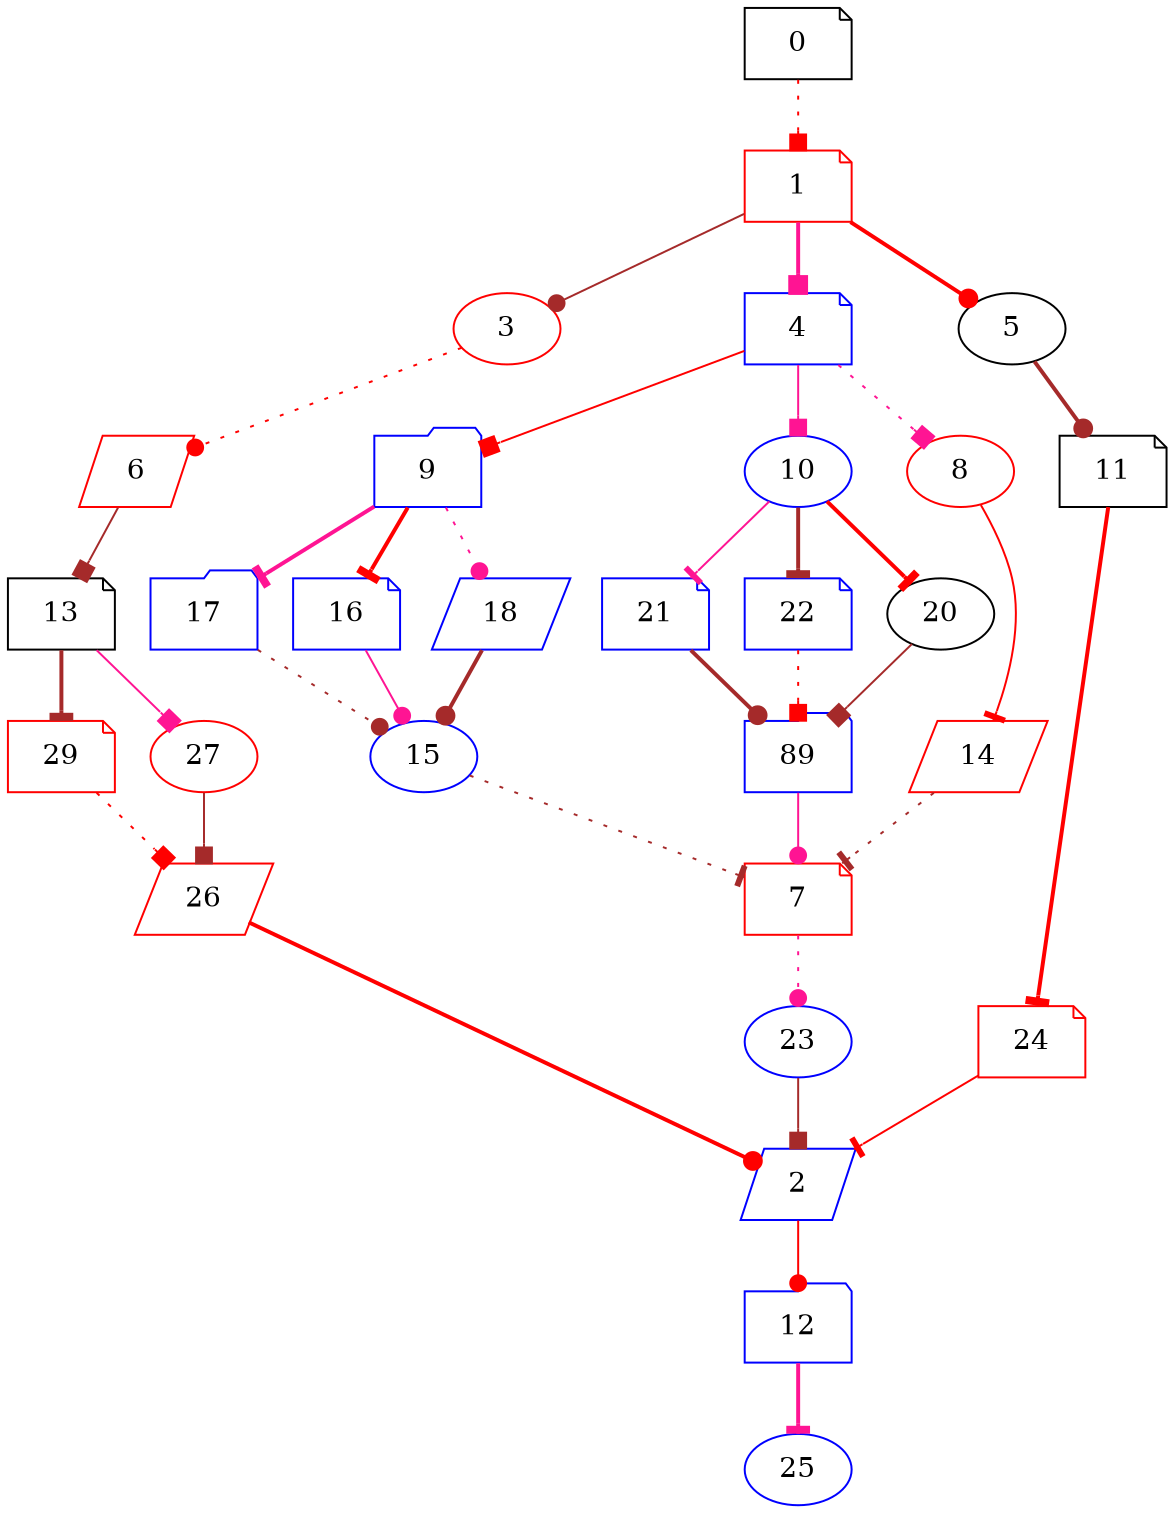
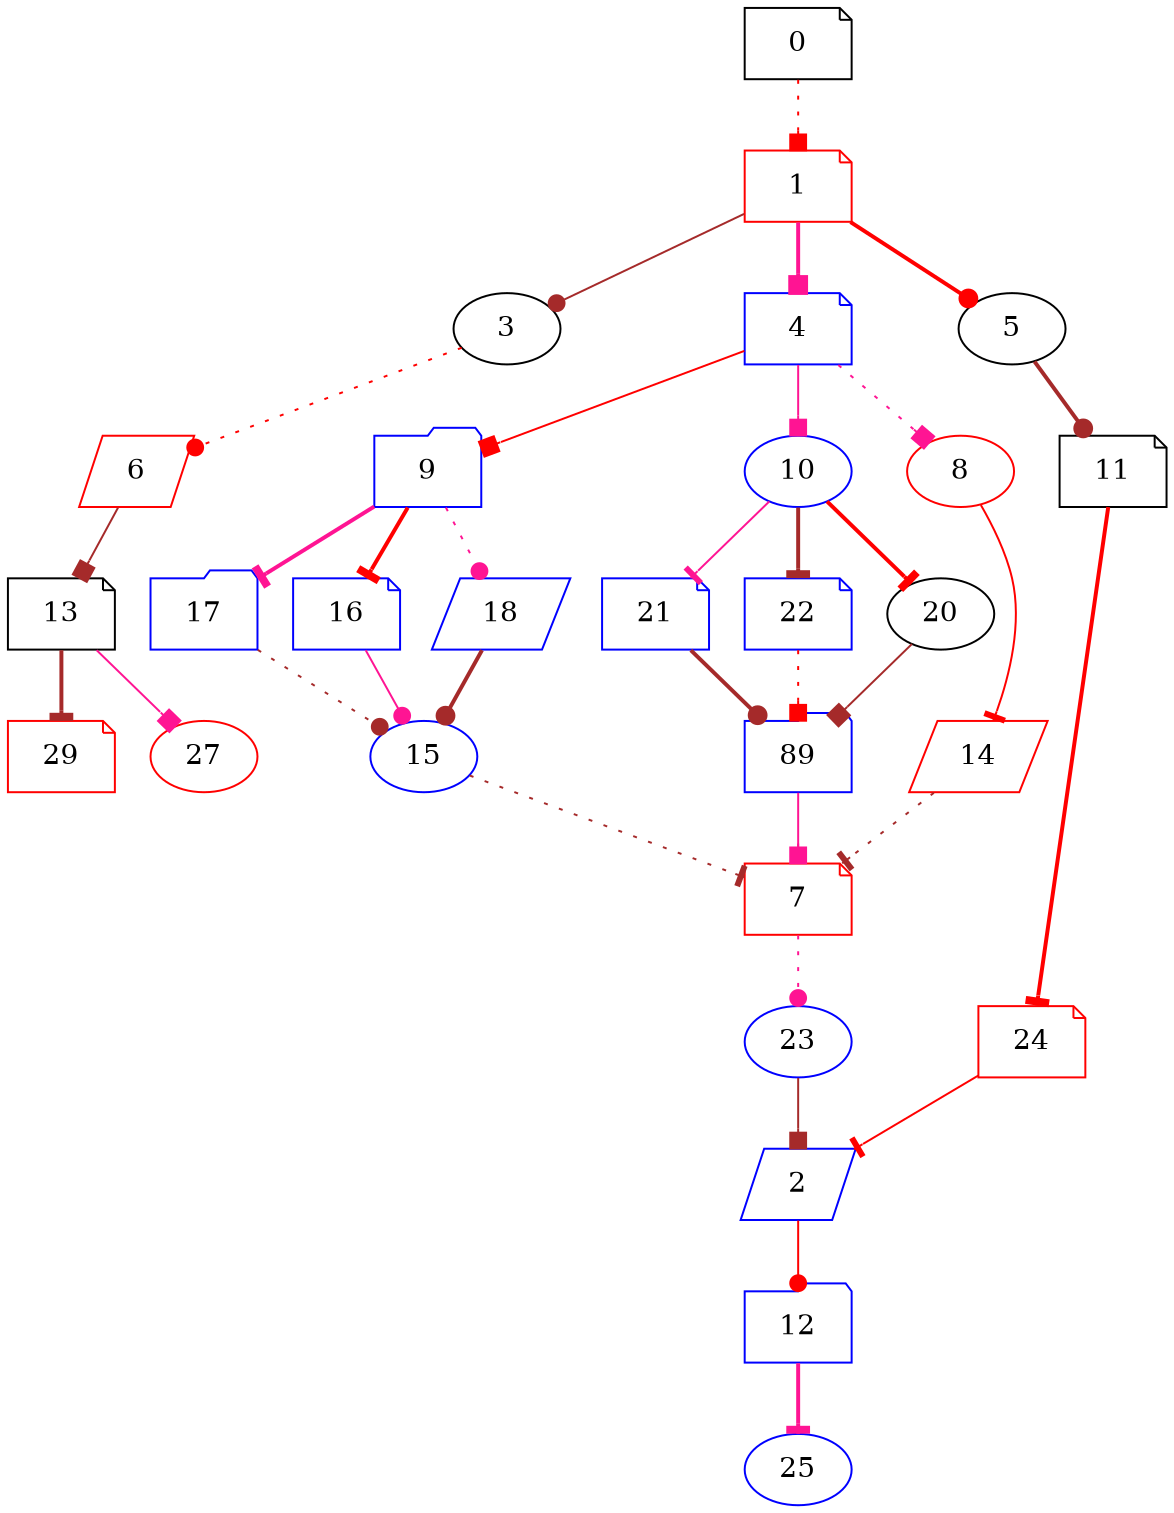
node "3": color red -> black
edge "89" -> "7": arrowhead dot -> box
node "26": removed
